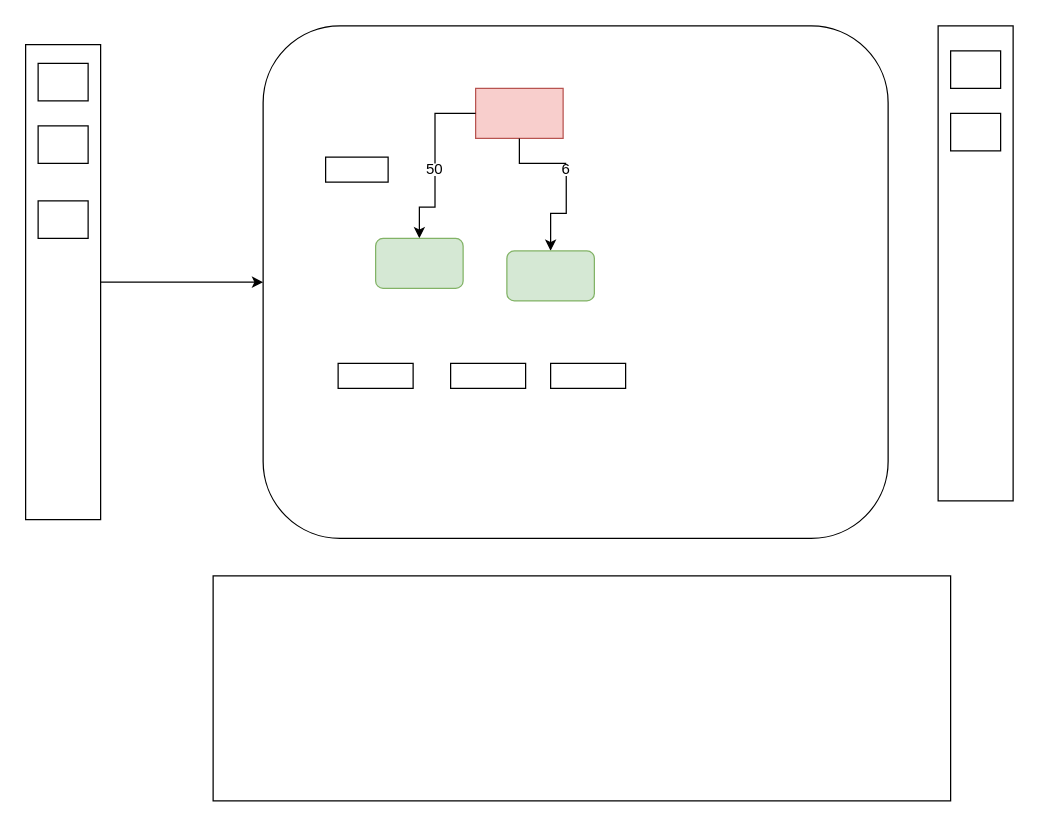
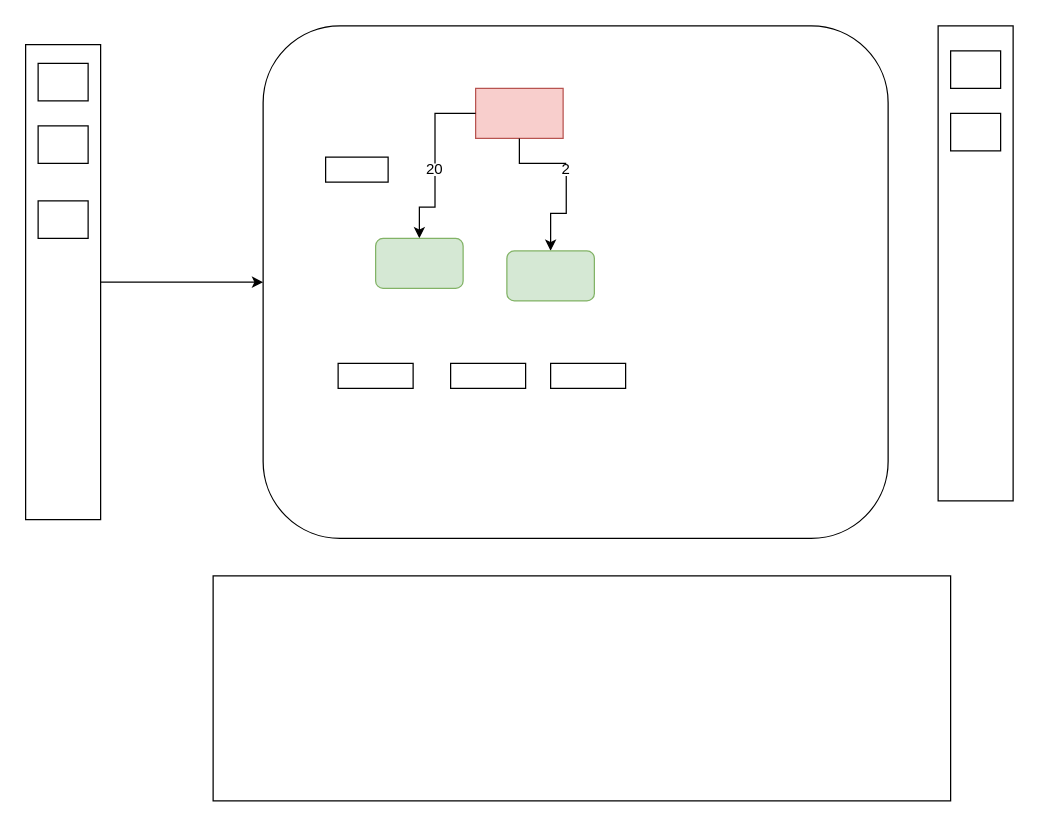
node "50": label "50" -> "20"
node "6": label "6" -> "2"
